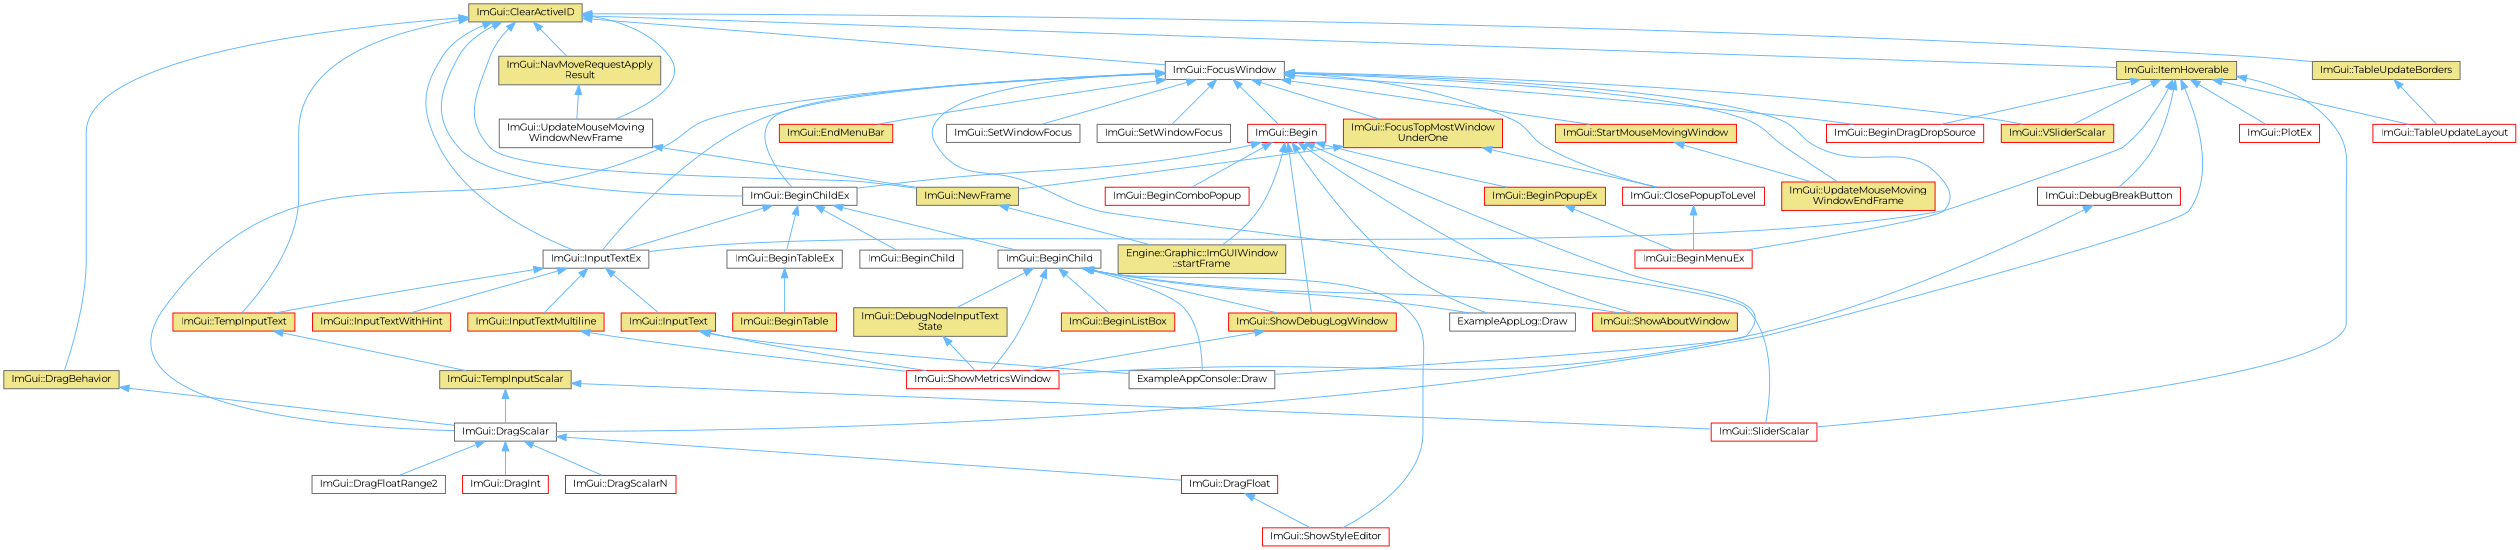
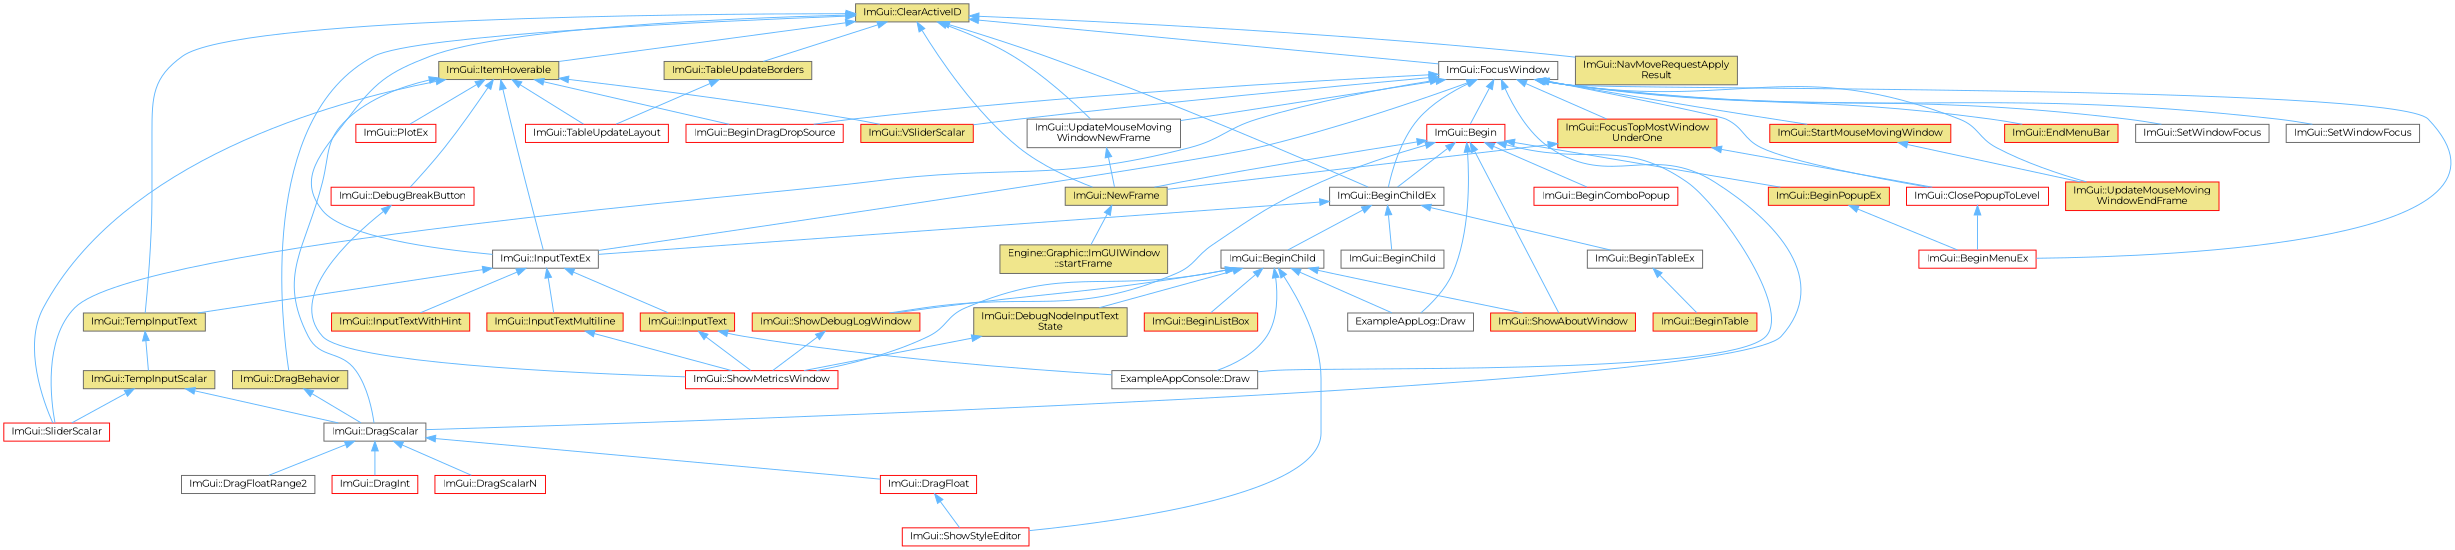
edge "ImGui::UpdateMouseMoving WindowNewFrame" -> "ImGui::NavMoveRequestApply Result": now "ImGui::UpdateMouseMoving WindowNewFrame" -> "ImGui::FocusWindow"
edge "Engine::Graphic::ImGUIWindow ::startFrame" -> "ImGui::Begin": now "ImGui::NewFrame" -> "ImGui::Begin"
node "ImGui::TempInputText": color red -> grey40
